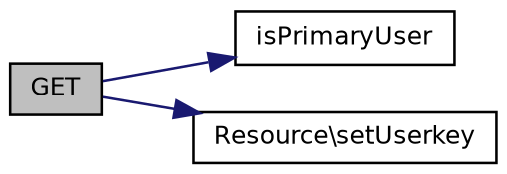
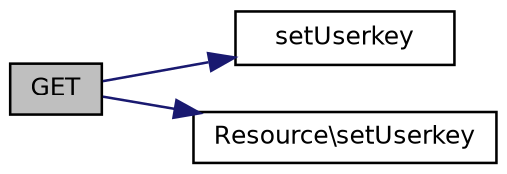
node "isPrimaryUser": label "isPrimaryUser" -> "setUserkey"
